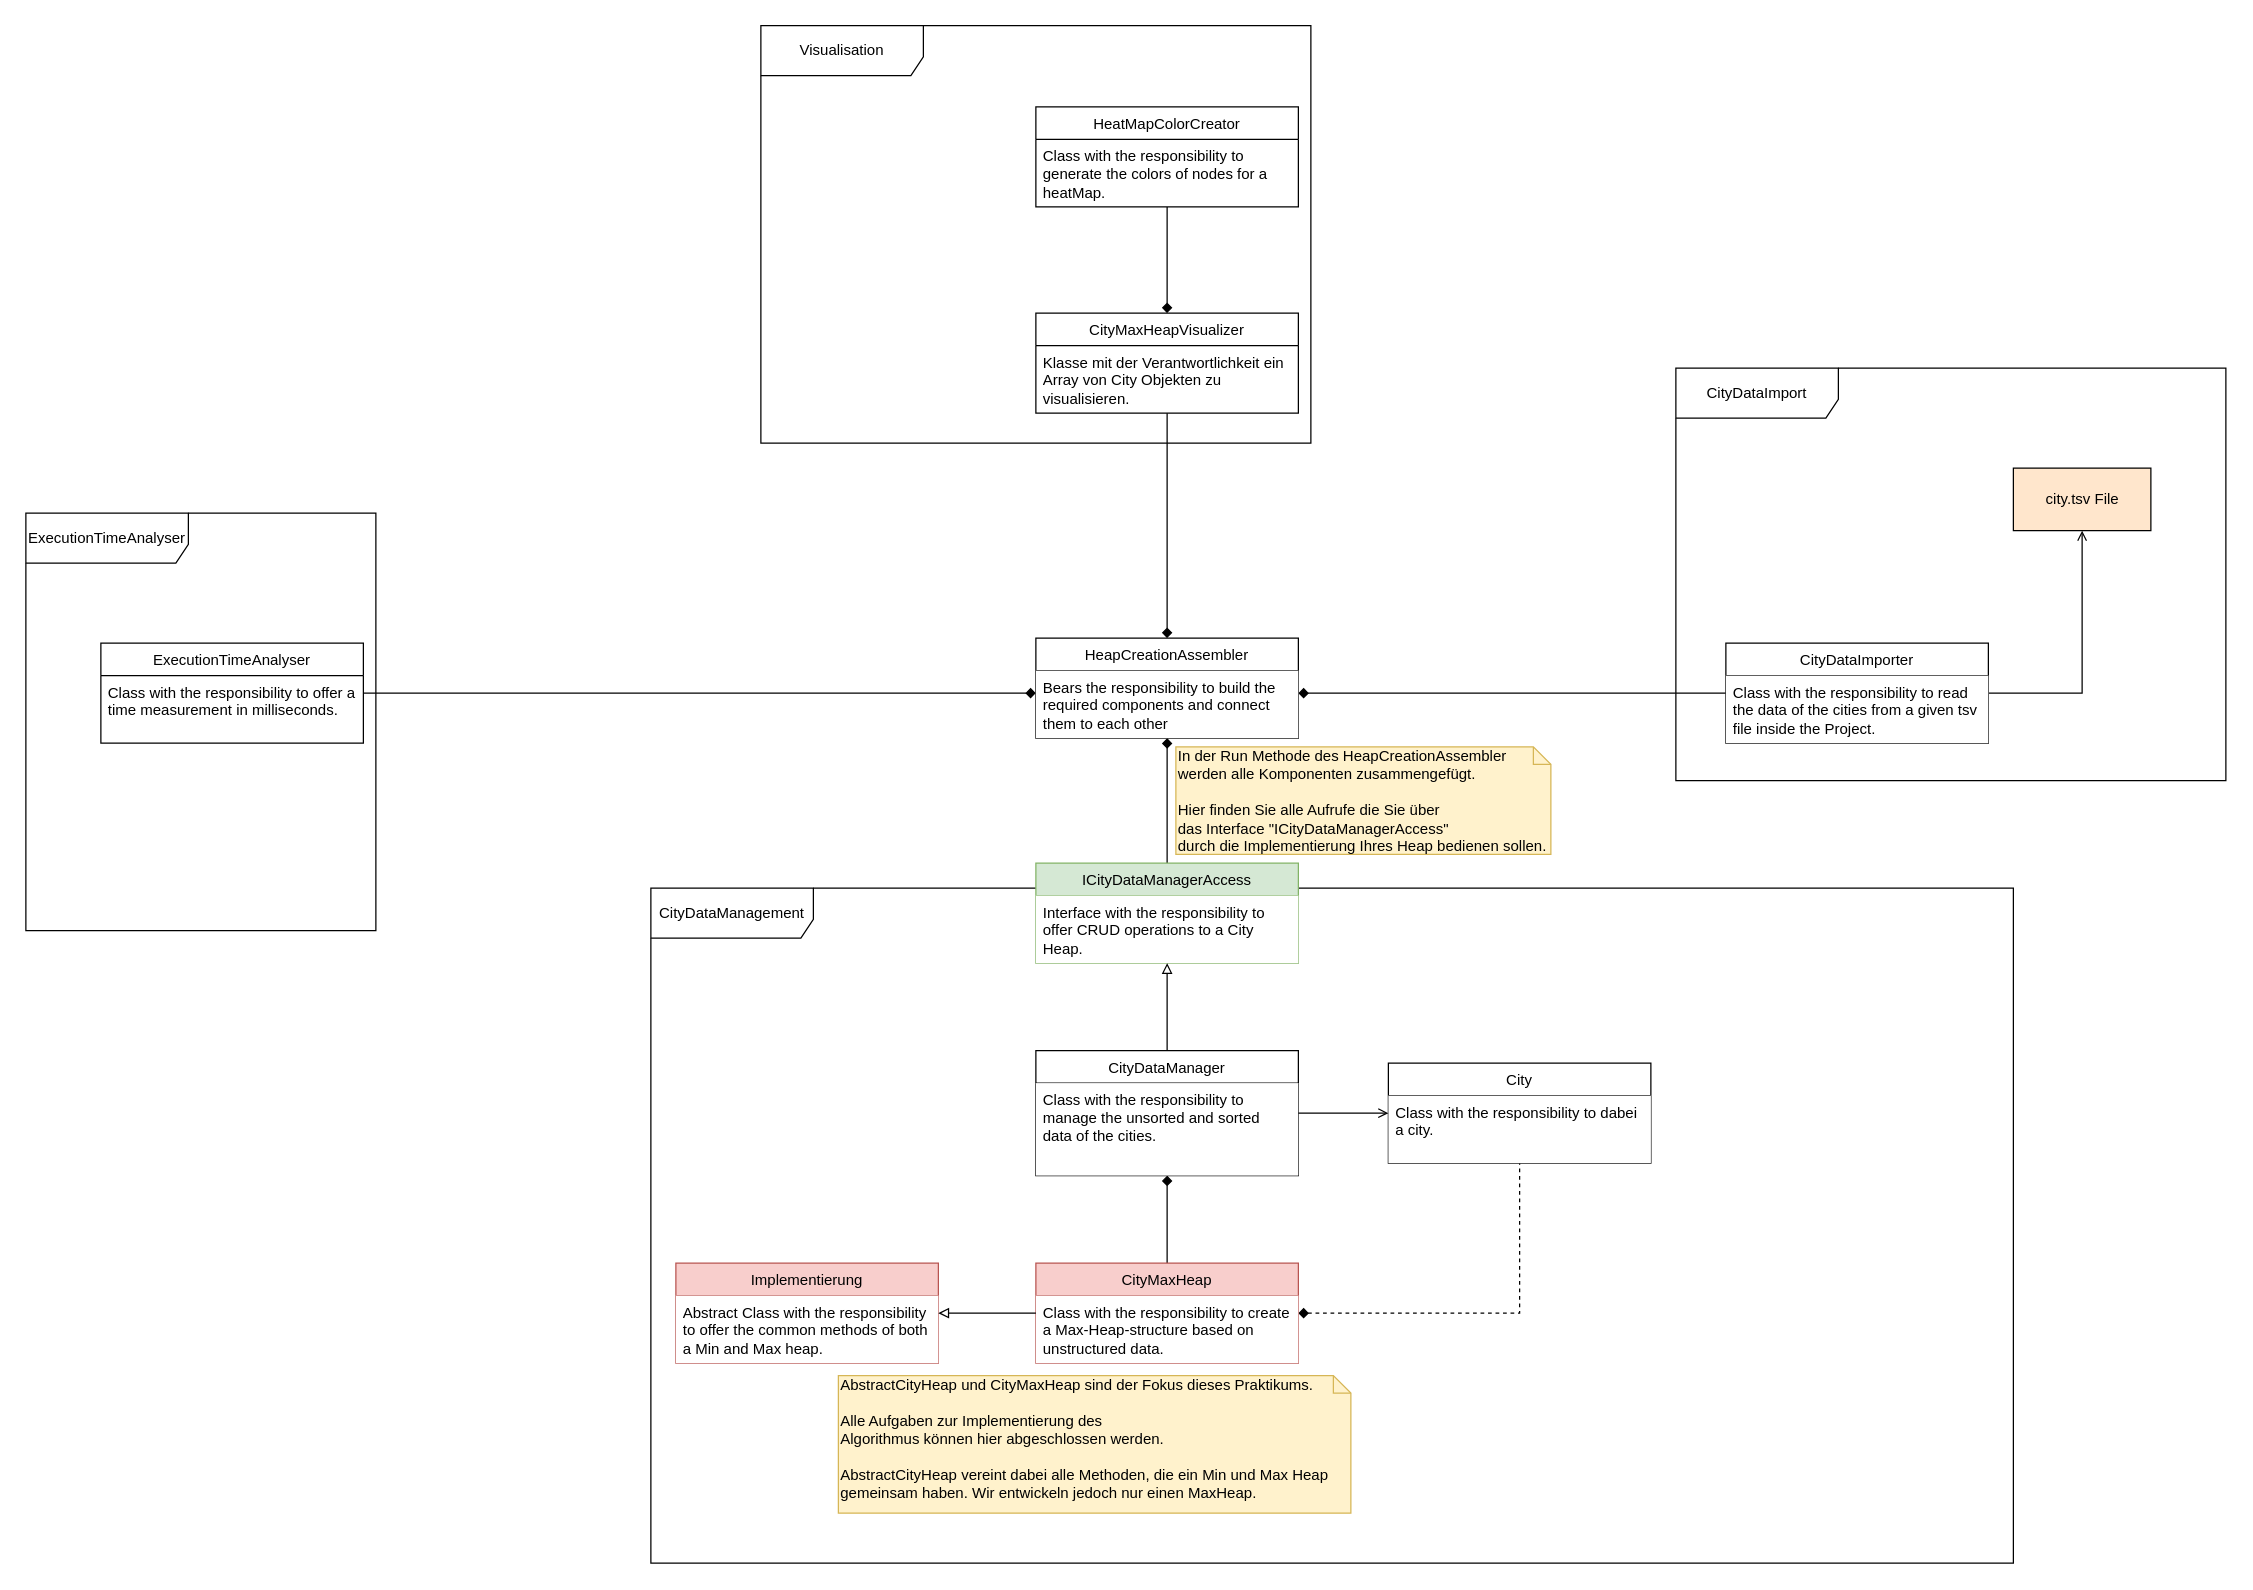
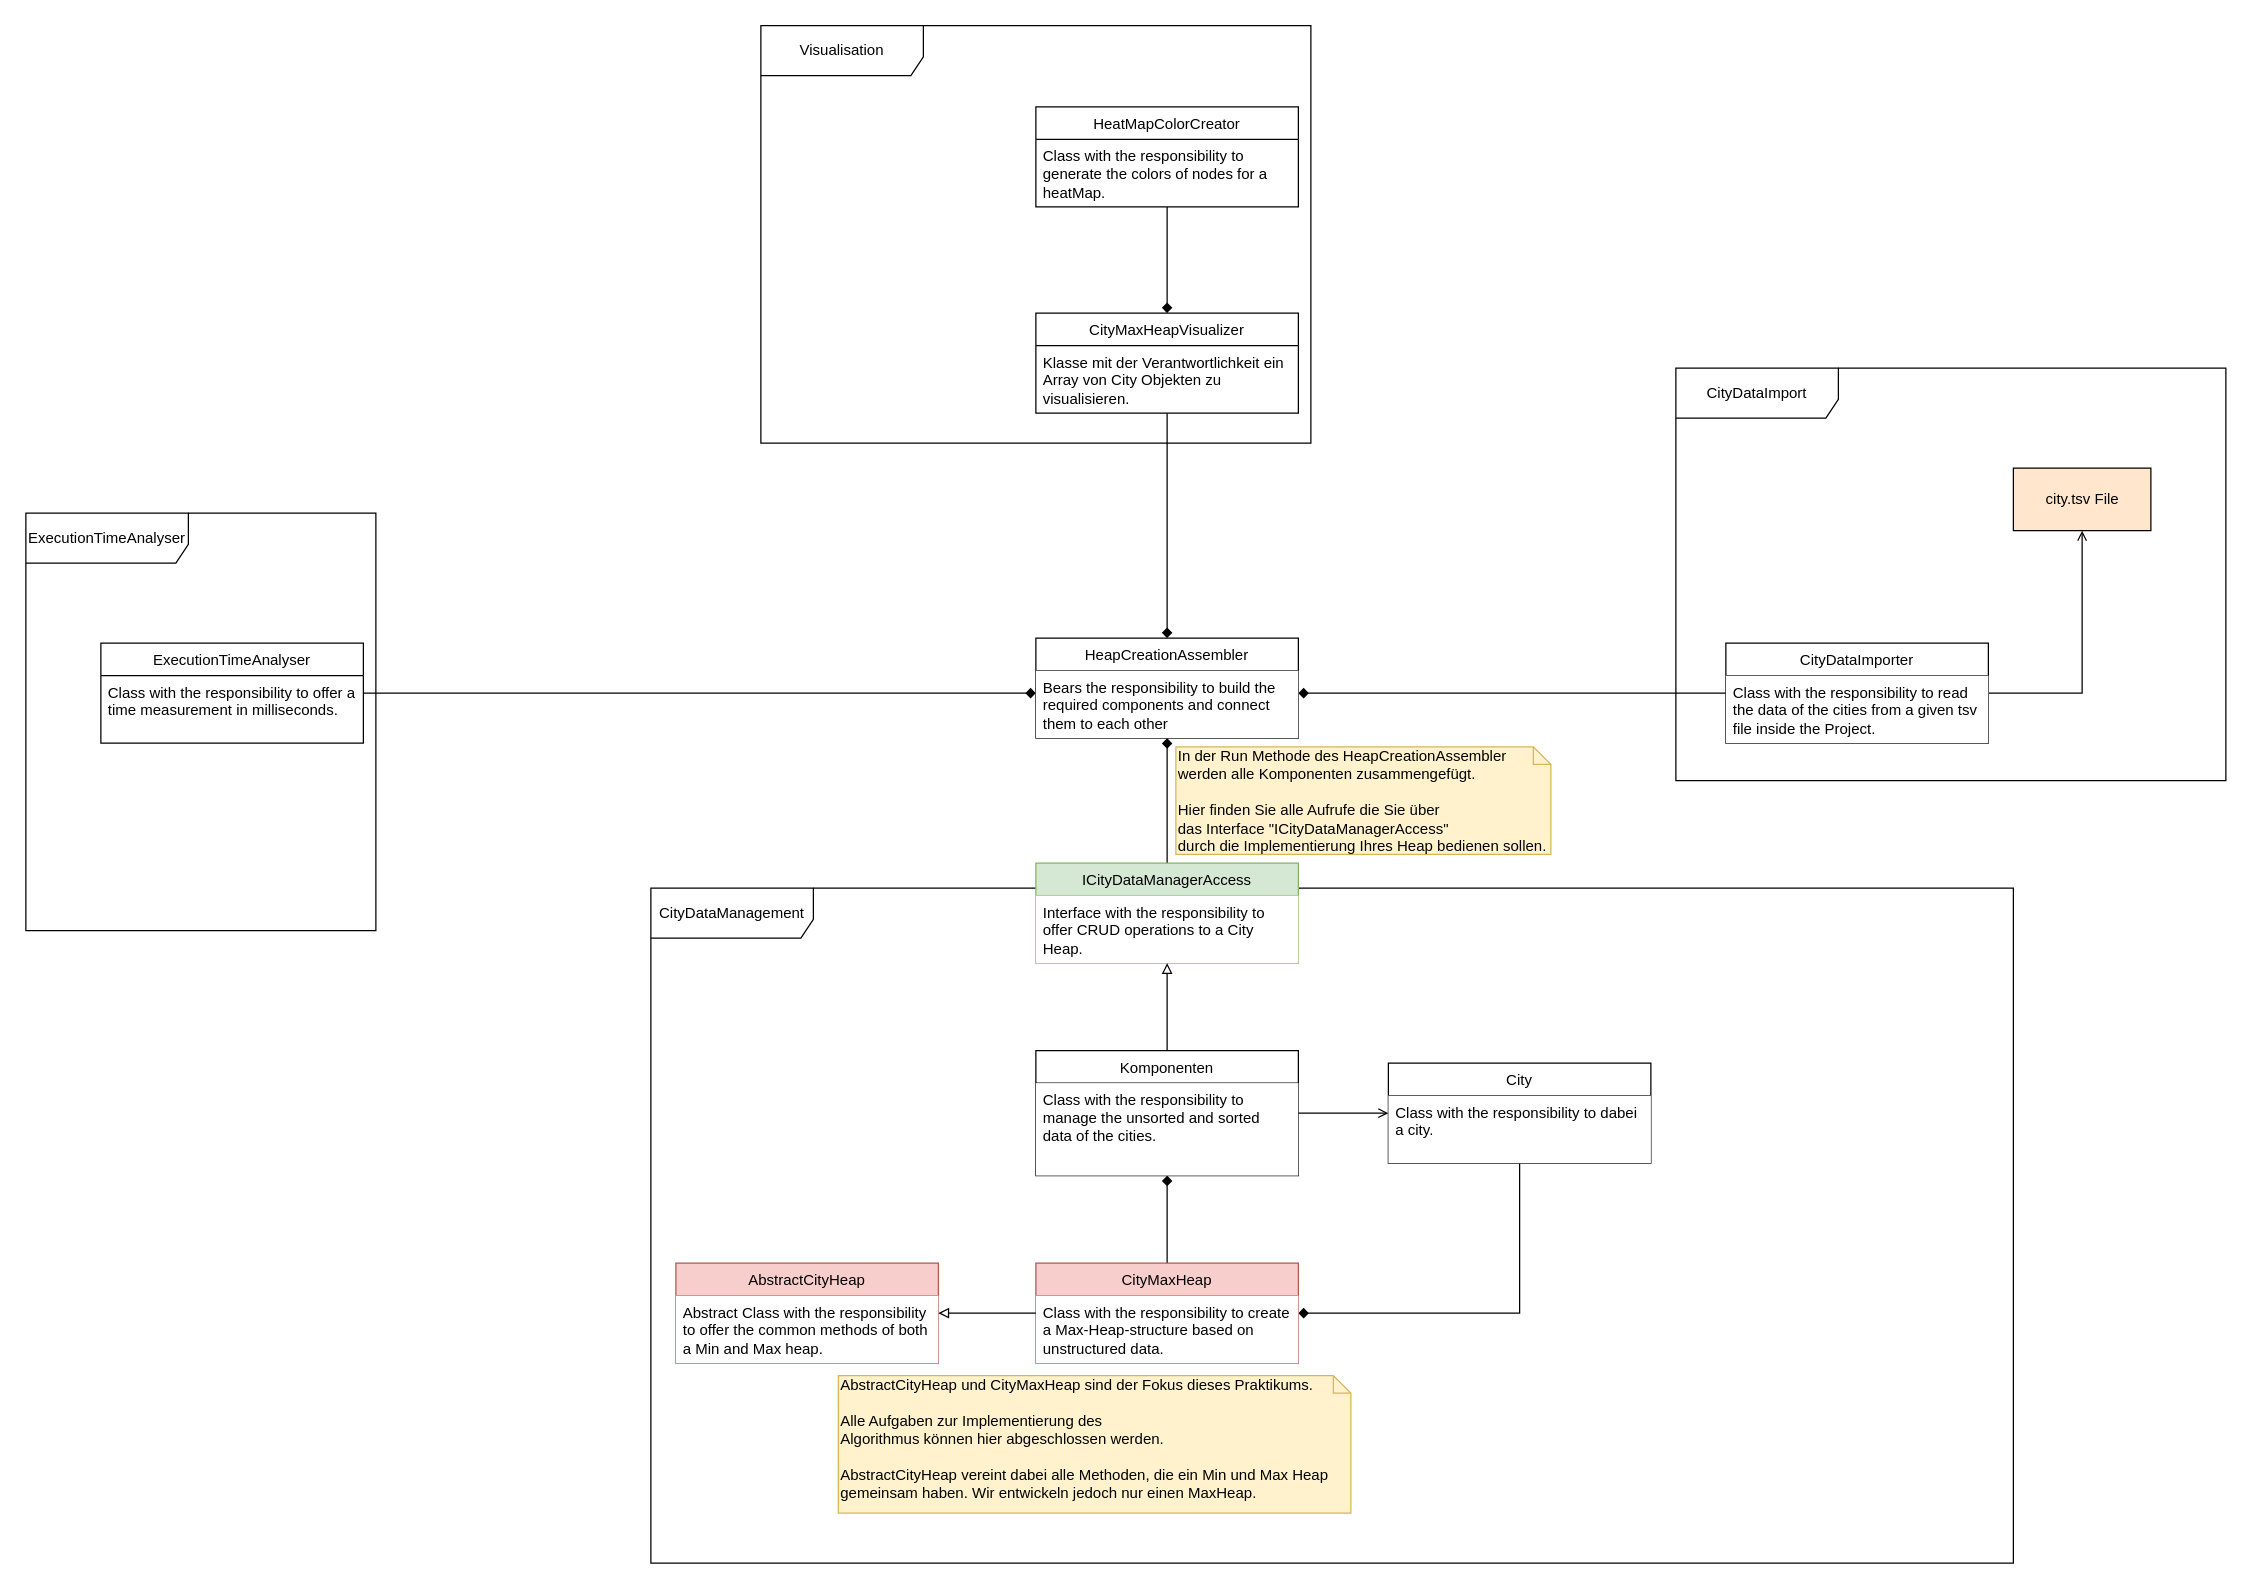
node "CityDataManager": label "CityDataManager" -> "Komponenten"
node "Implementierung": label "Implementierung" -> "AbstractCityHeap"
edge "City" -> "CityMaxHeap": style dashed -> solid
